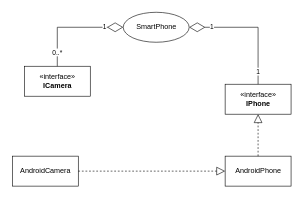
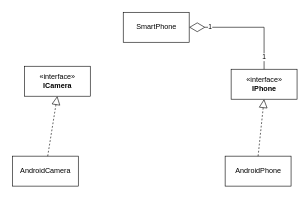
edge "«interface» ICamera" -> "SmartPhone": removed, labels "0..*", "1"
node "SmartPhone": shape ellipse -> rectangle
node "«interface» IPhone": moved (258, 99) -> (264, 84)
edge "AndroidCamera" -> "AndroidPhone": now "AndroidCamera" -> "«interface» ICamera"
